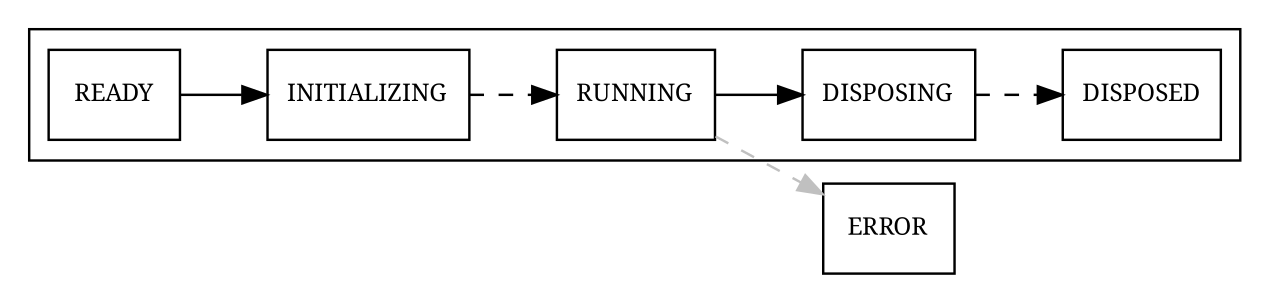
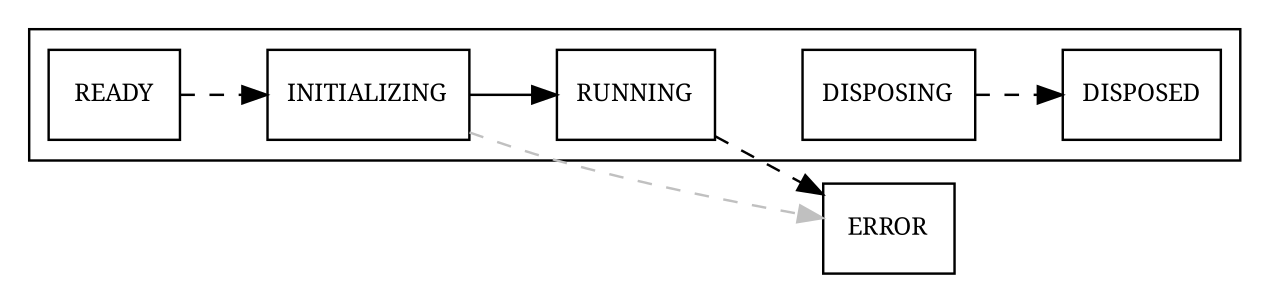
edge "READY" -> "INITIALIZING": style solid -> dashed
edge "INITIALIZING" -> "RUNNING": style dashed -> solid
edge "RUNNING" -> "DISPOSING": removed
edge "RUNNING" -> "ERROR": color grey -> black
edge "INITIALIZING" -> "ERROR": added
